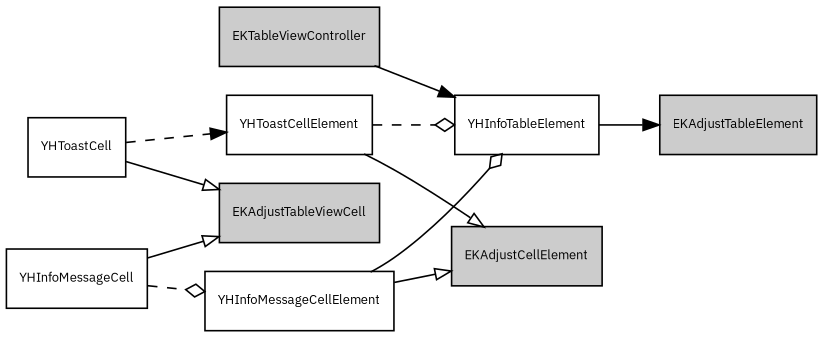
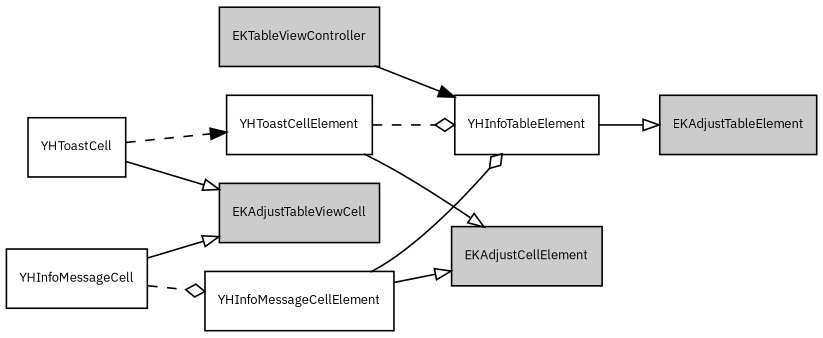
edge "YHInfoTableElement" -> "EKAdjustTableElement": arrowhead normal -> empty
